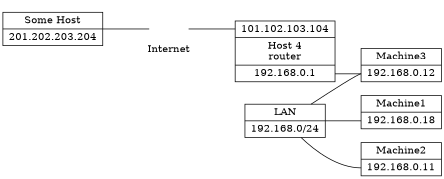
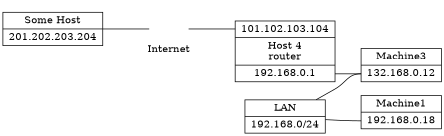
node "Machine3": text "192.168.0.12" -> "132.168.0.12"
node "Machine2": removed
